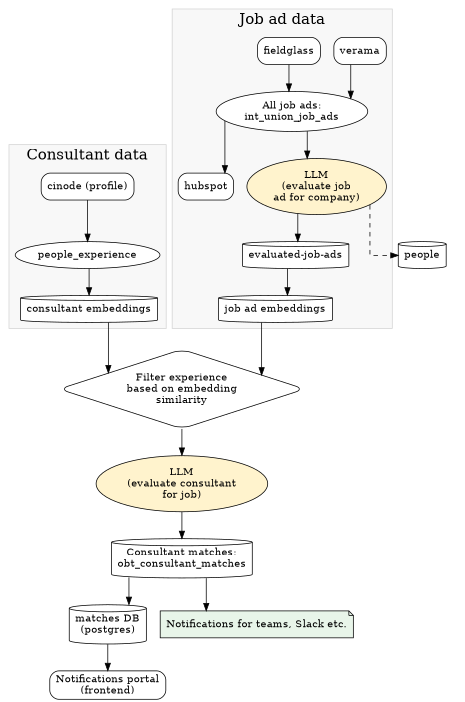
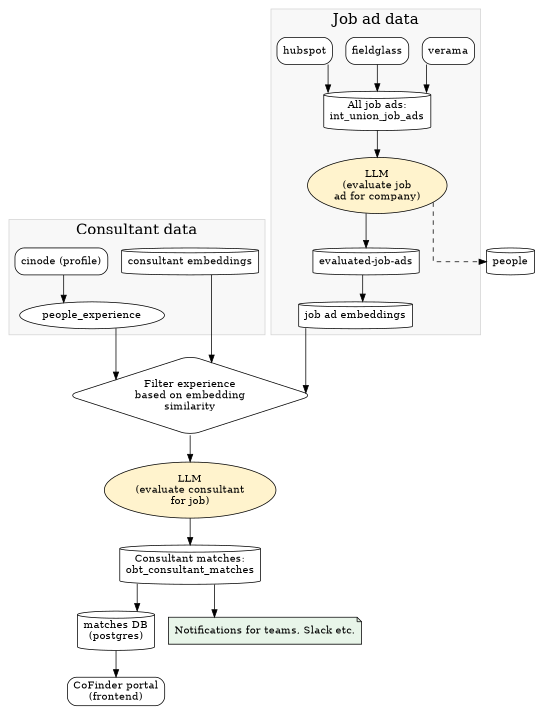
node "All job ads: int_union_job_ads": shape ellipse -> cylinder
edge "All job ads: int_union_job_ads" -> "hubspot": reversed
edge "people_experience" -> "consultant embeddings": now "people_experience" -> "Filter experience based on embedding similarity"
node "Notifications portal (frontend)": label "Notifications portal (frontend)" -> "CoFinder portal (frontend)"
